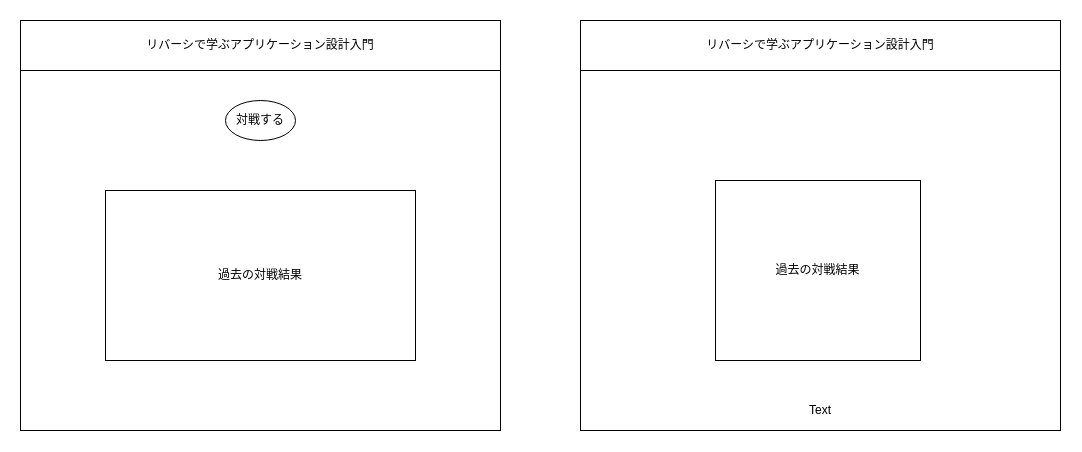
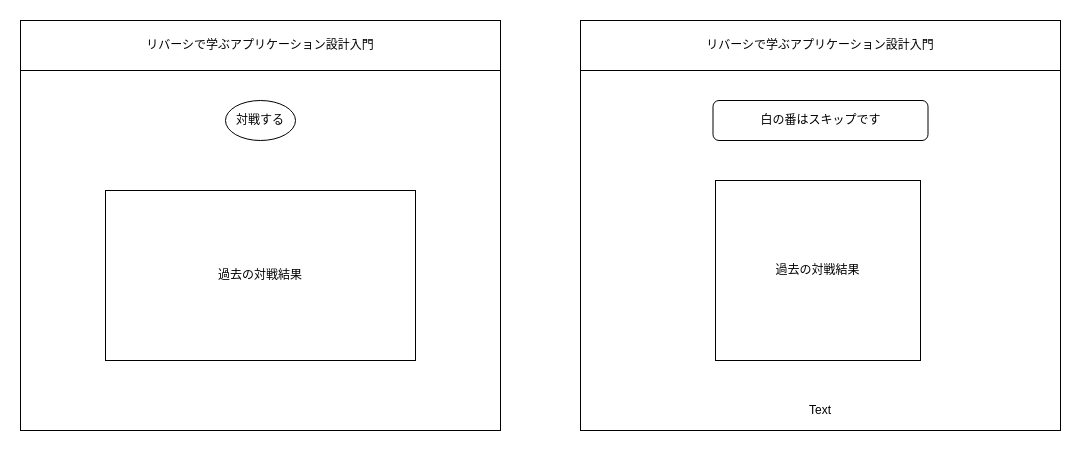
node "白の番はスキップです": added
